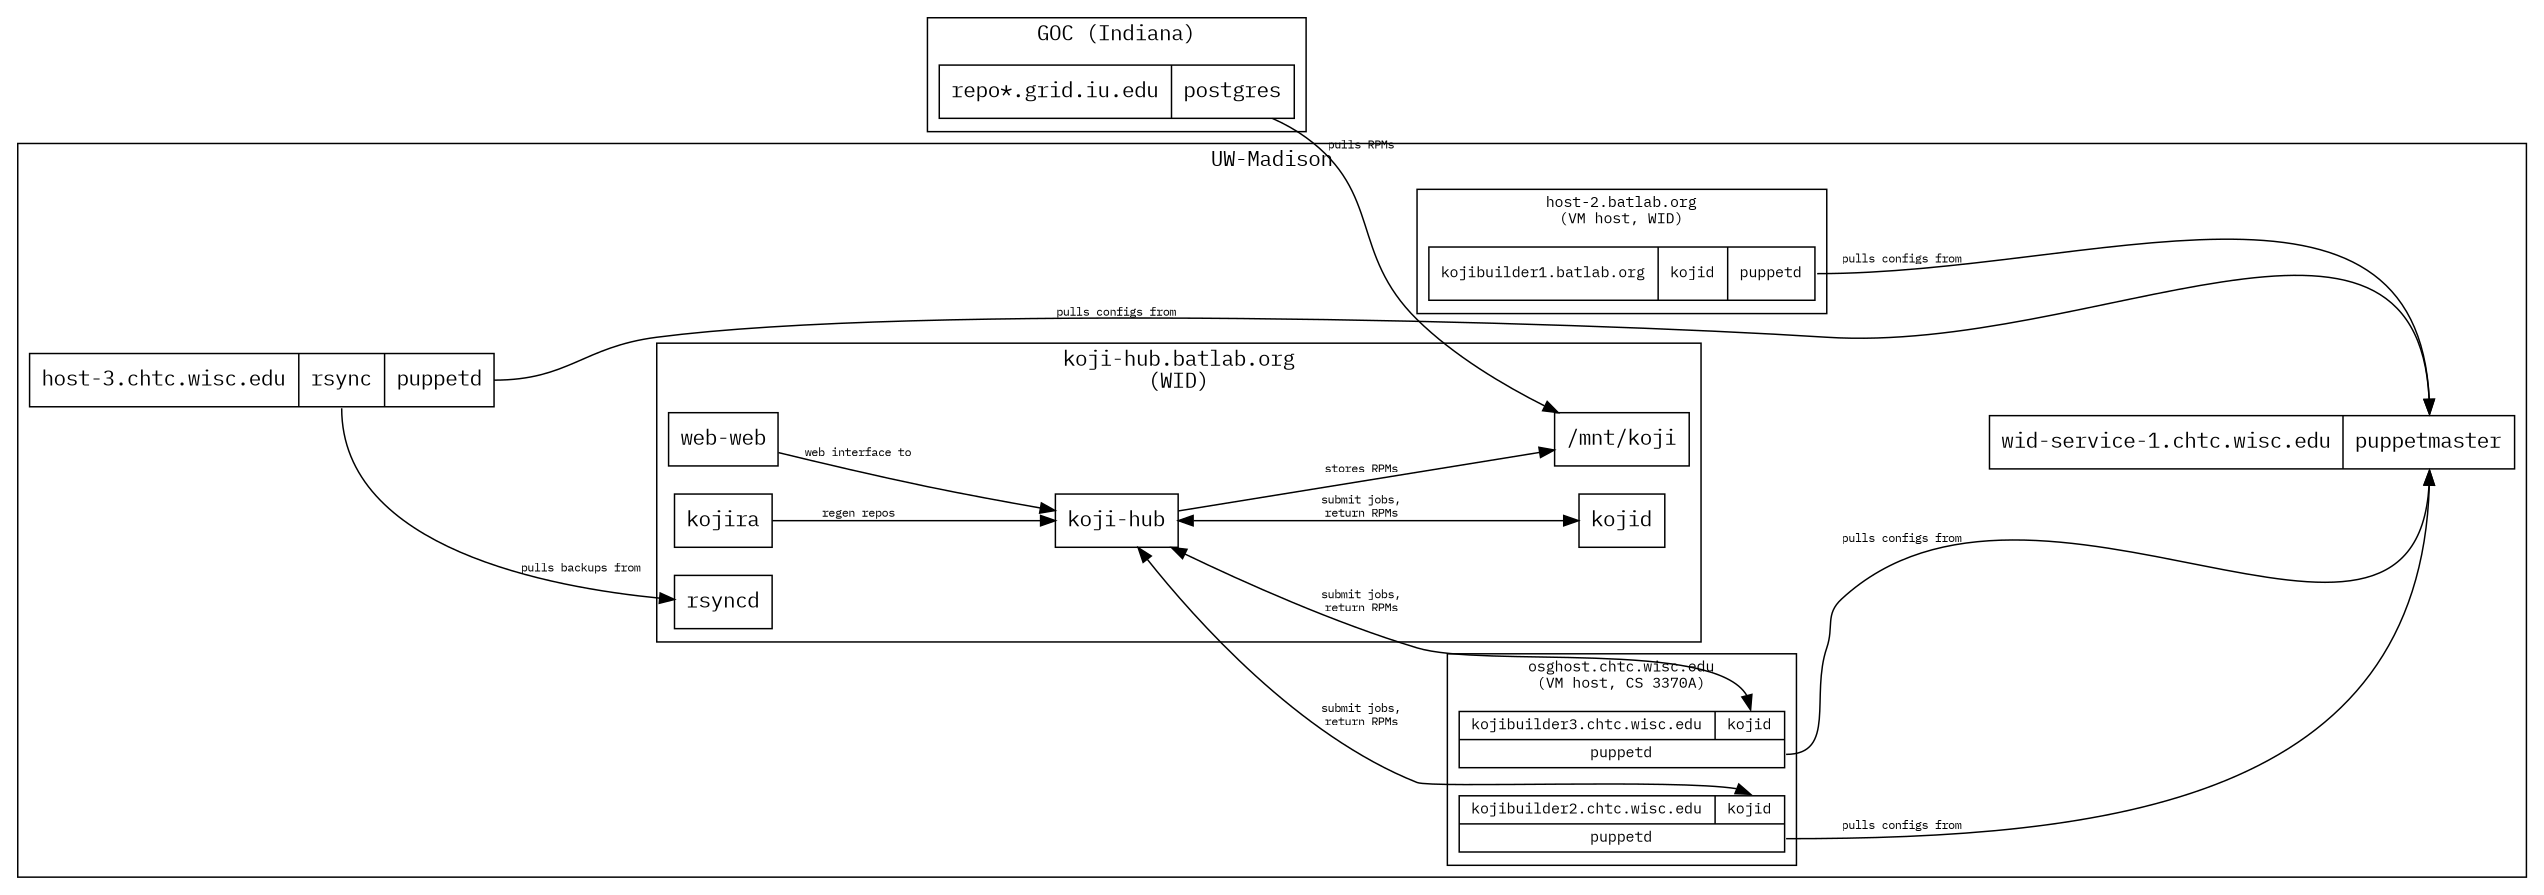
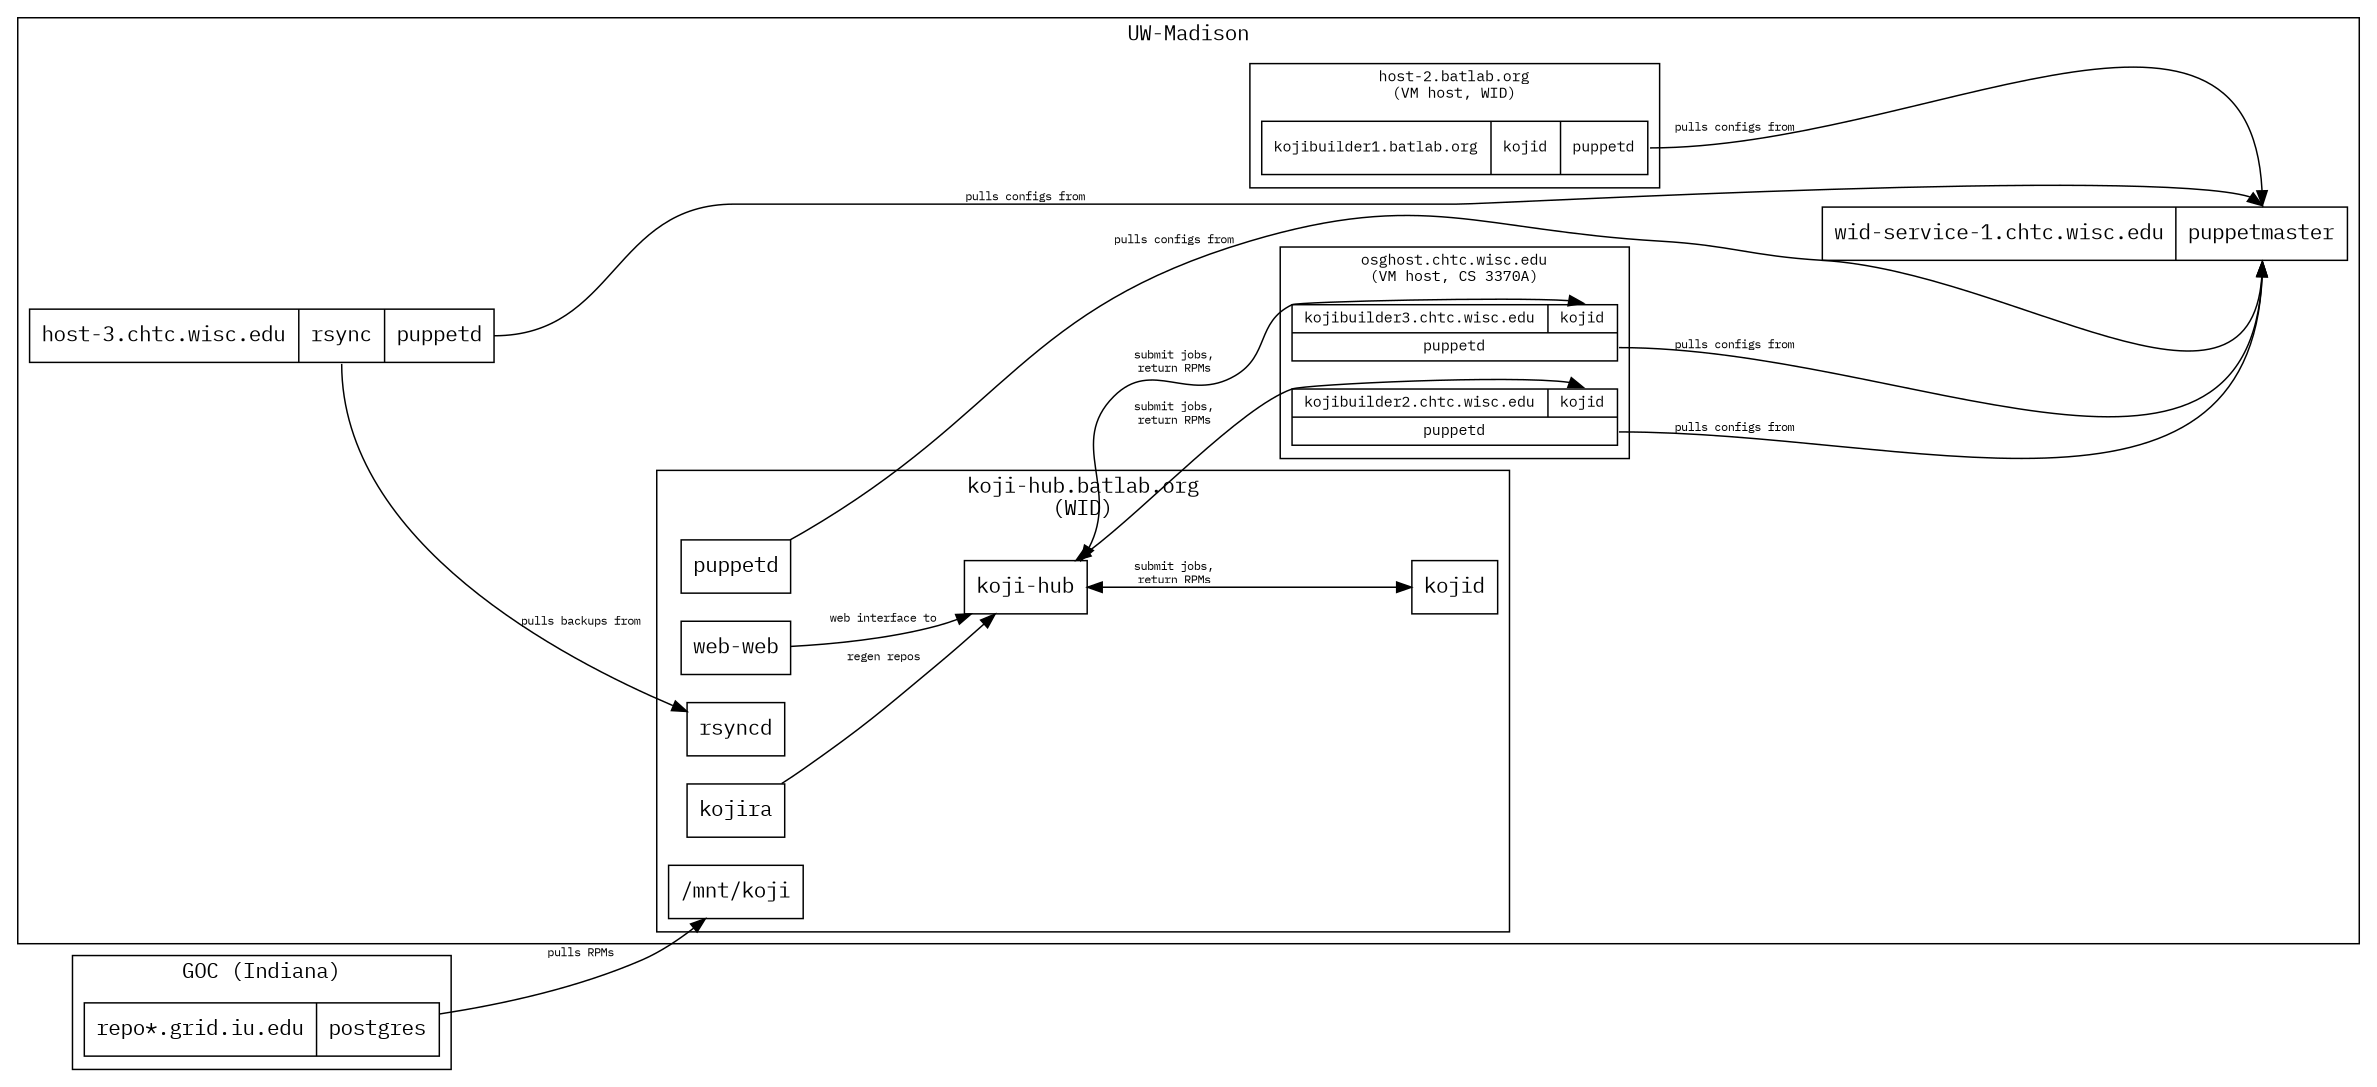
edge "koji-hub" -> "/mnt/koji": removed, label "stores RPMs"
node "puppetd": added
